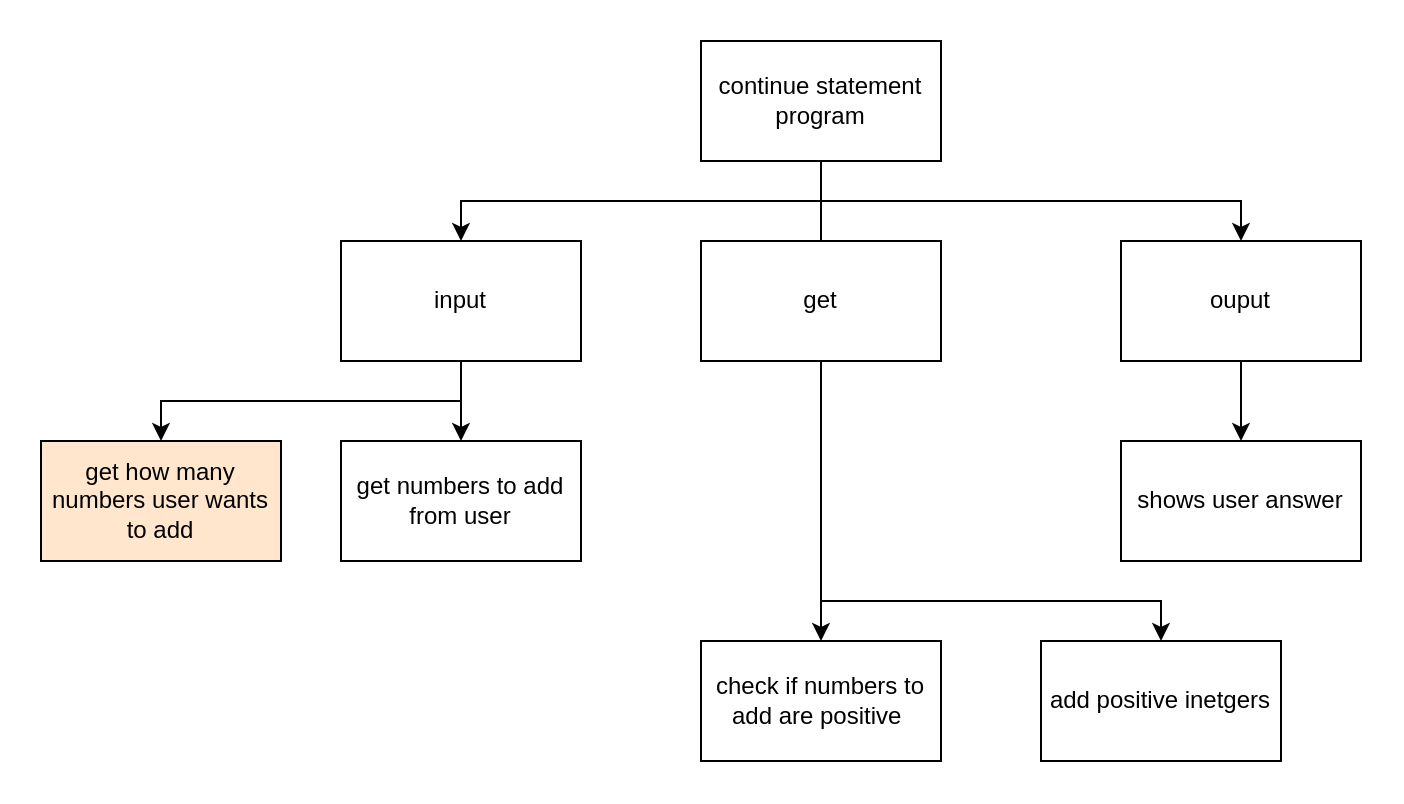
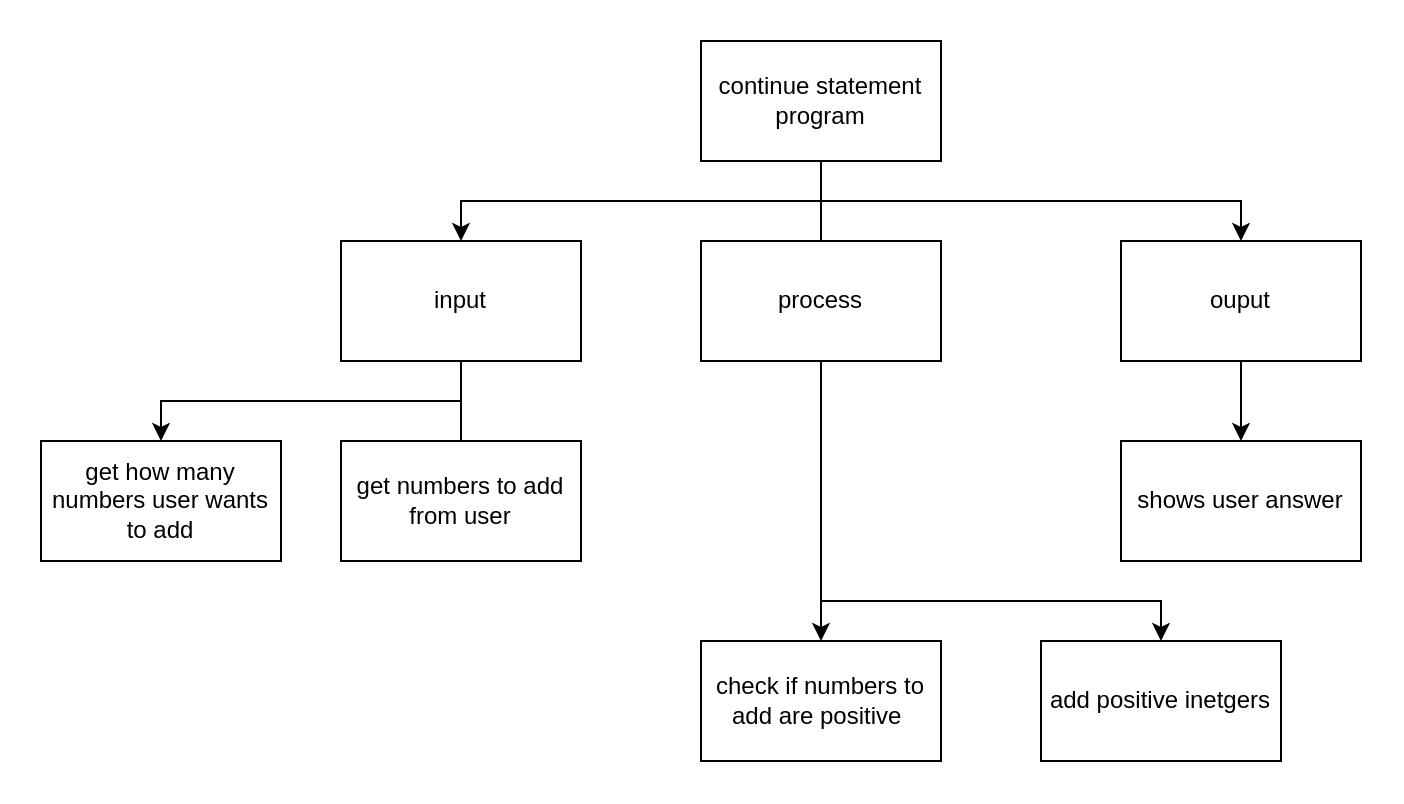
node "get": label "get" -> "process"
edge "input" -> "get numbers to add from user": arrowhead classic -> none
node "get how many numbers user wants to add": fillcolor #ffe6cc -> #ffffff
